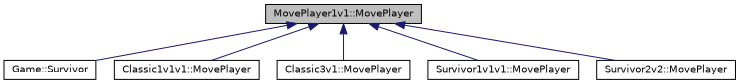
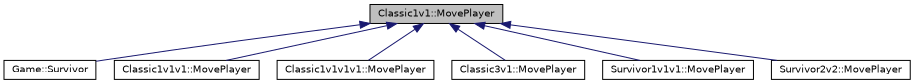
node "MovePlayer1v1::MovePlayer": label "MovePlayer1v1::MovePlayer" -> "Classic1v1::MovePlayer"
node "Classic1v1v1v1::MovePlayer": added
